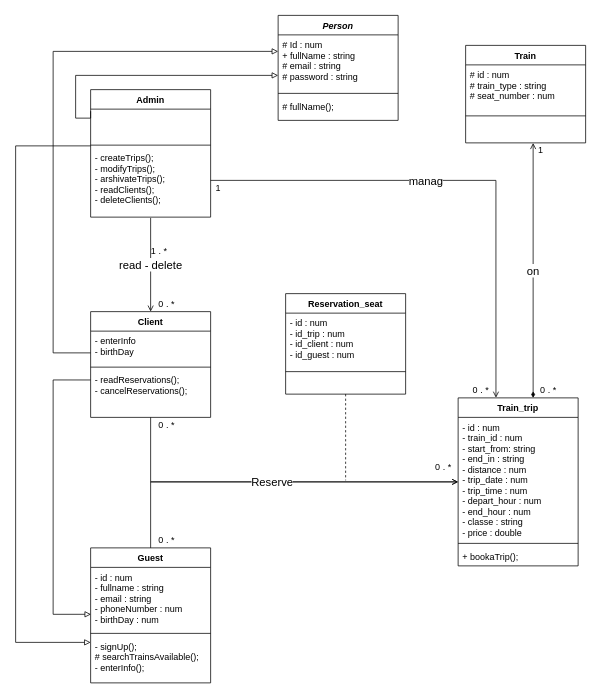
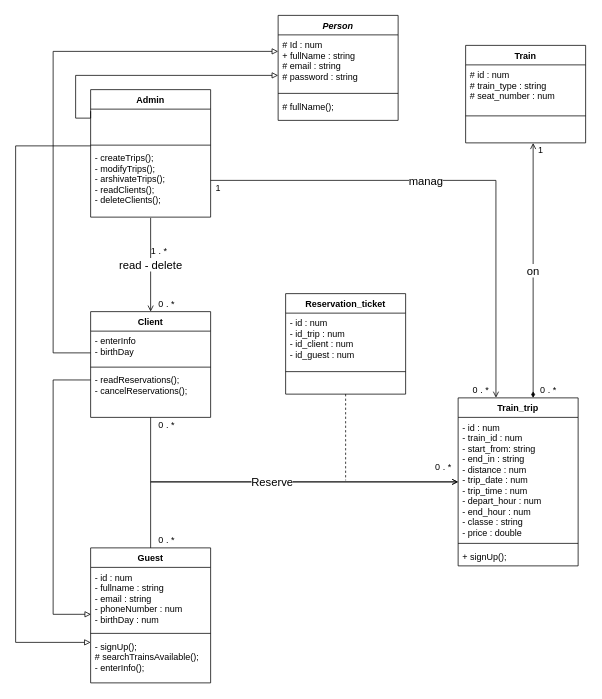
node "Reservation_seat": label "Reservation_seat" -> "Reservation_ticket"
node "+ bookaTrip();": label "+ bookaTrip();" -> "+ signUp();"
